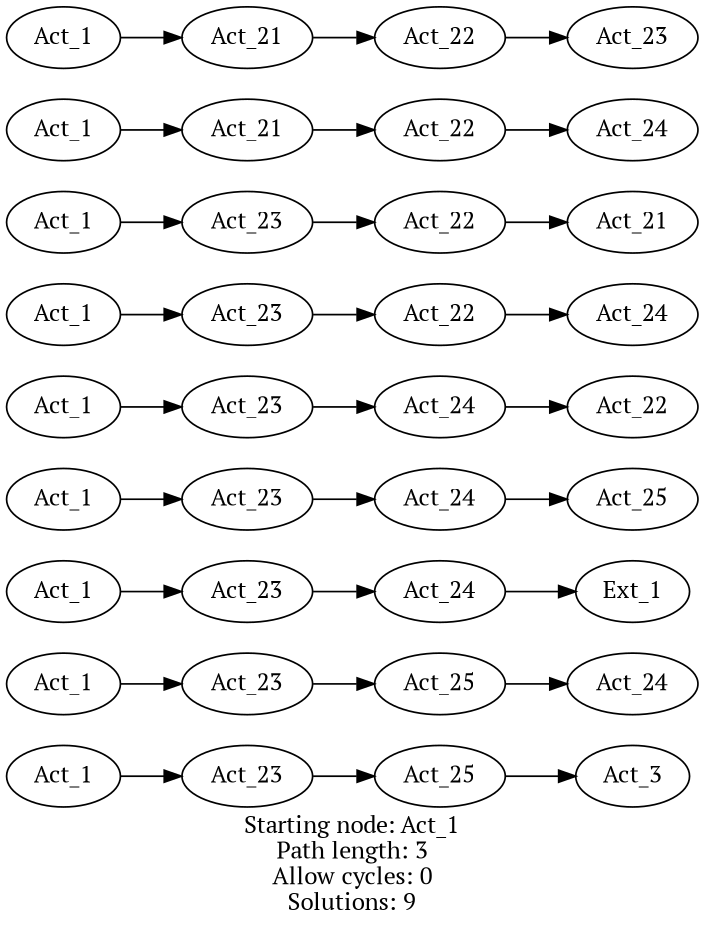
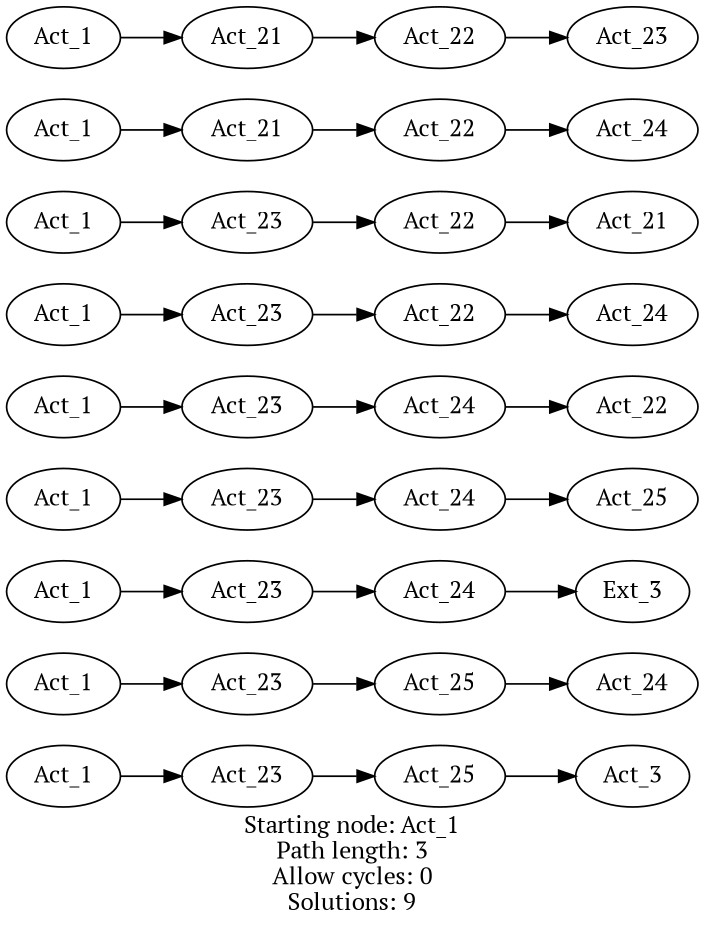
node "Ext_1": label "Ext_1" -> "Ext_3"
